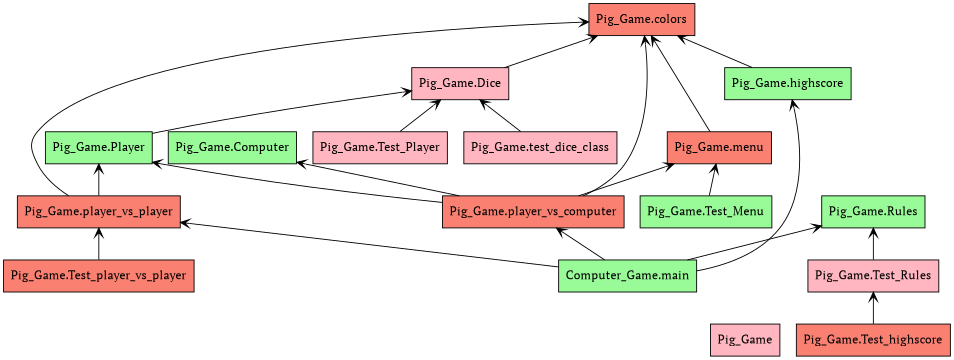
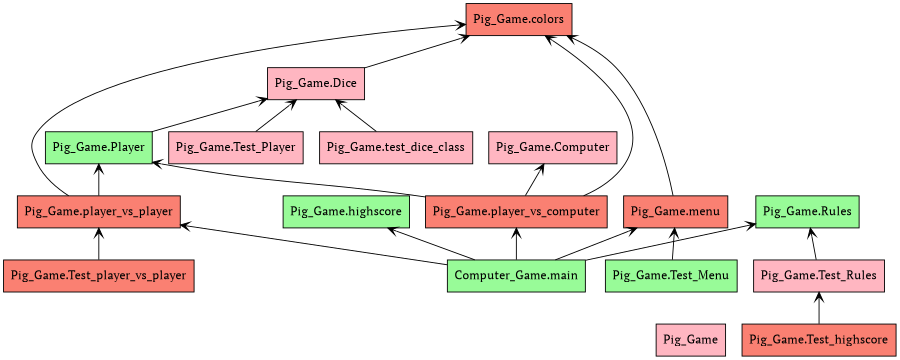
edge "Pig_Game.highscore" -> "Pig_Game.colors": removed
node "Pig_Game.Computer": fillcolor palegreen -> lightpink
edge "Pig_Game.player_vs_computer" -> "Pig_Game.menu": now "Computer_Game.main" -> "Pig_Game.menu"
